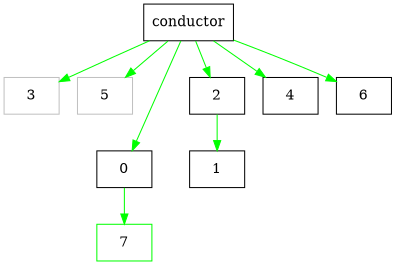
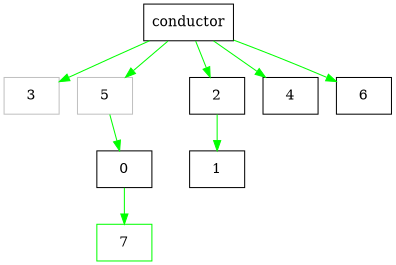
edge "conductor" -> "0": now "5" -> "0"
